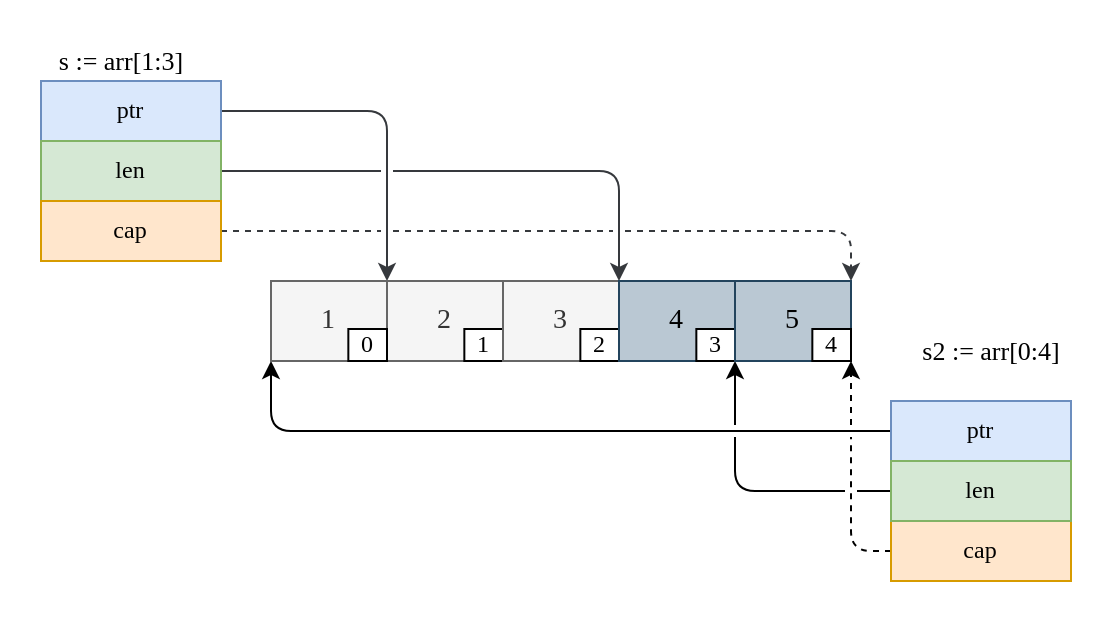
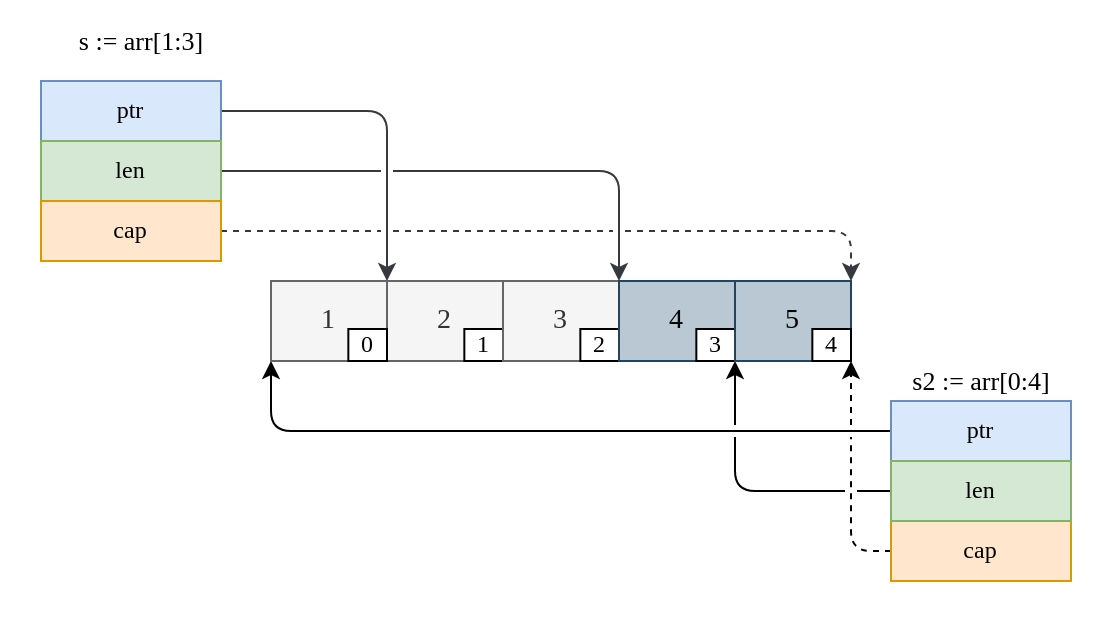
node "s := arr[1:3]": moved (121, 61) -> (141, 41)
node "s2 := arr[0:4]": moved (991, 351) -> (981, 381)
